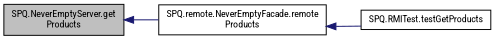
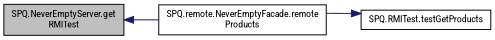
node "SPQ.NeverEmptyServer.get Products": label "SPQ.NeverEmptyServer.get Products" -> "SPQ.NeverEmptyServer.get RMITest"
edge "SPQ.RMITest.testGetProducts" -> "SPQ.remote.NeverEmptyFacade.remote Products": reversed
